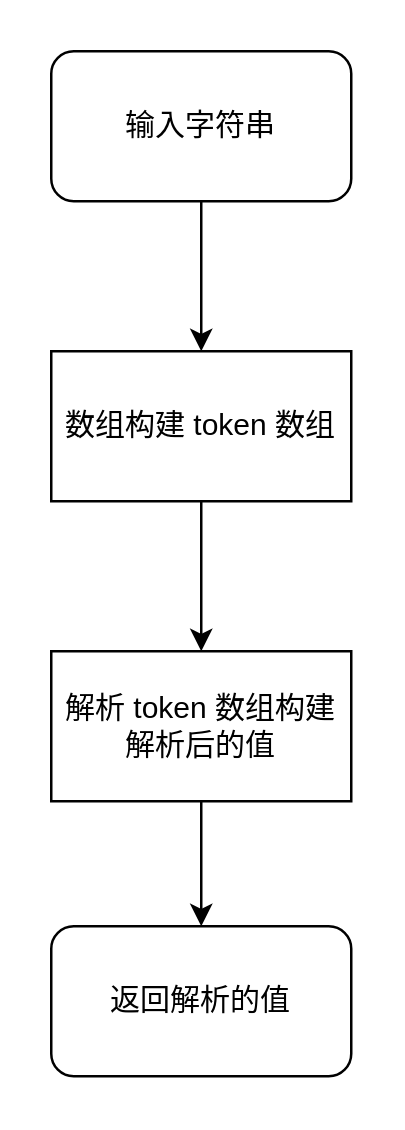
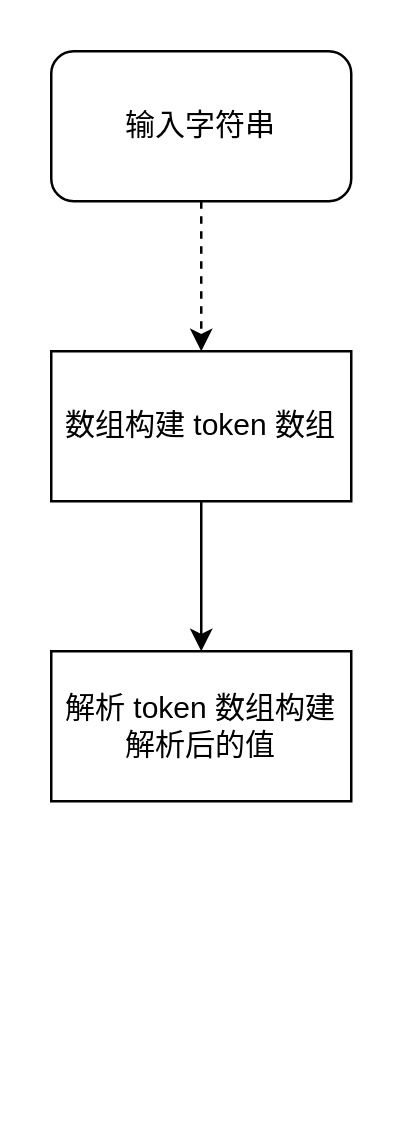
edge "输入字符串" -> "数组构建 token 数组": style solid -> dashed
edge "解析 token 数组构建 解析后的值" -> "返回解析的值": removed
node "返回解析的值": removed
